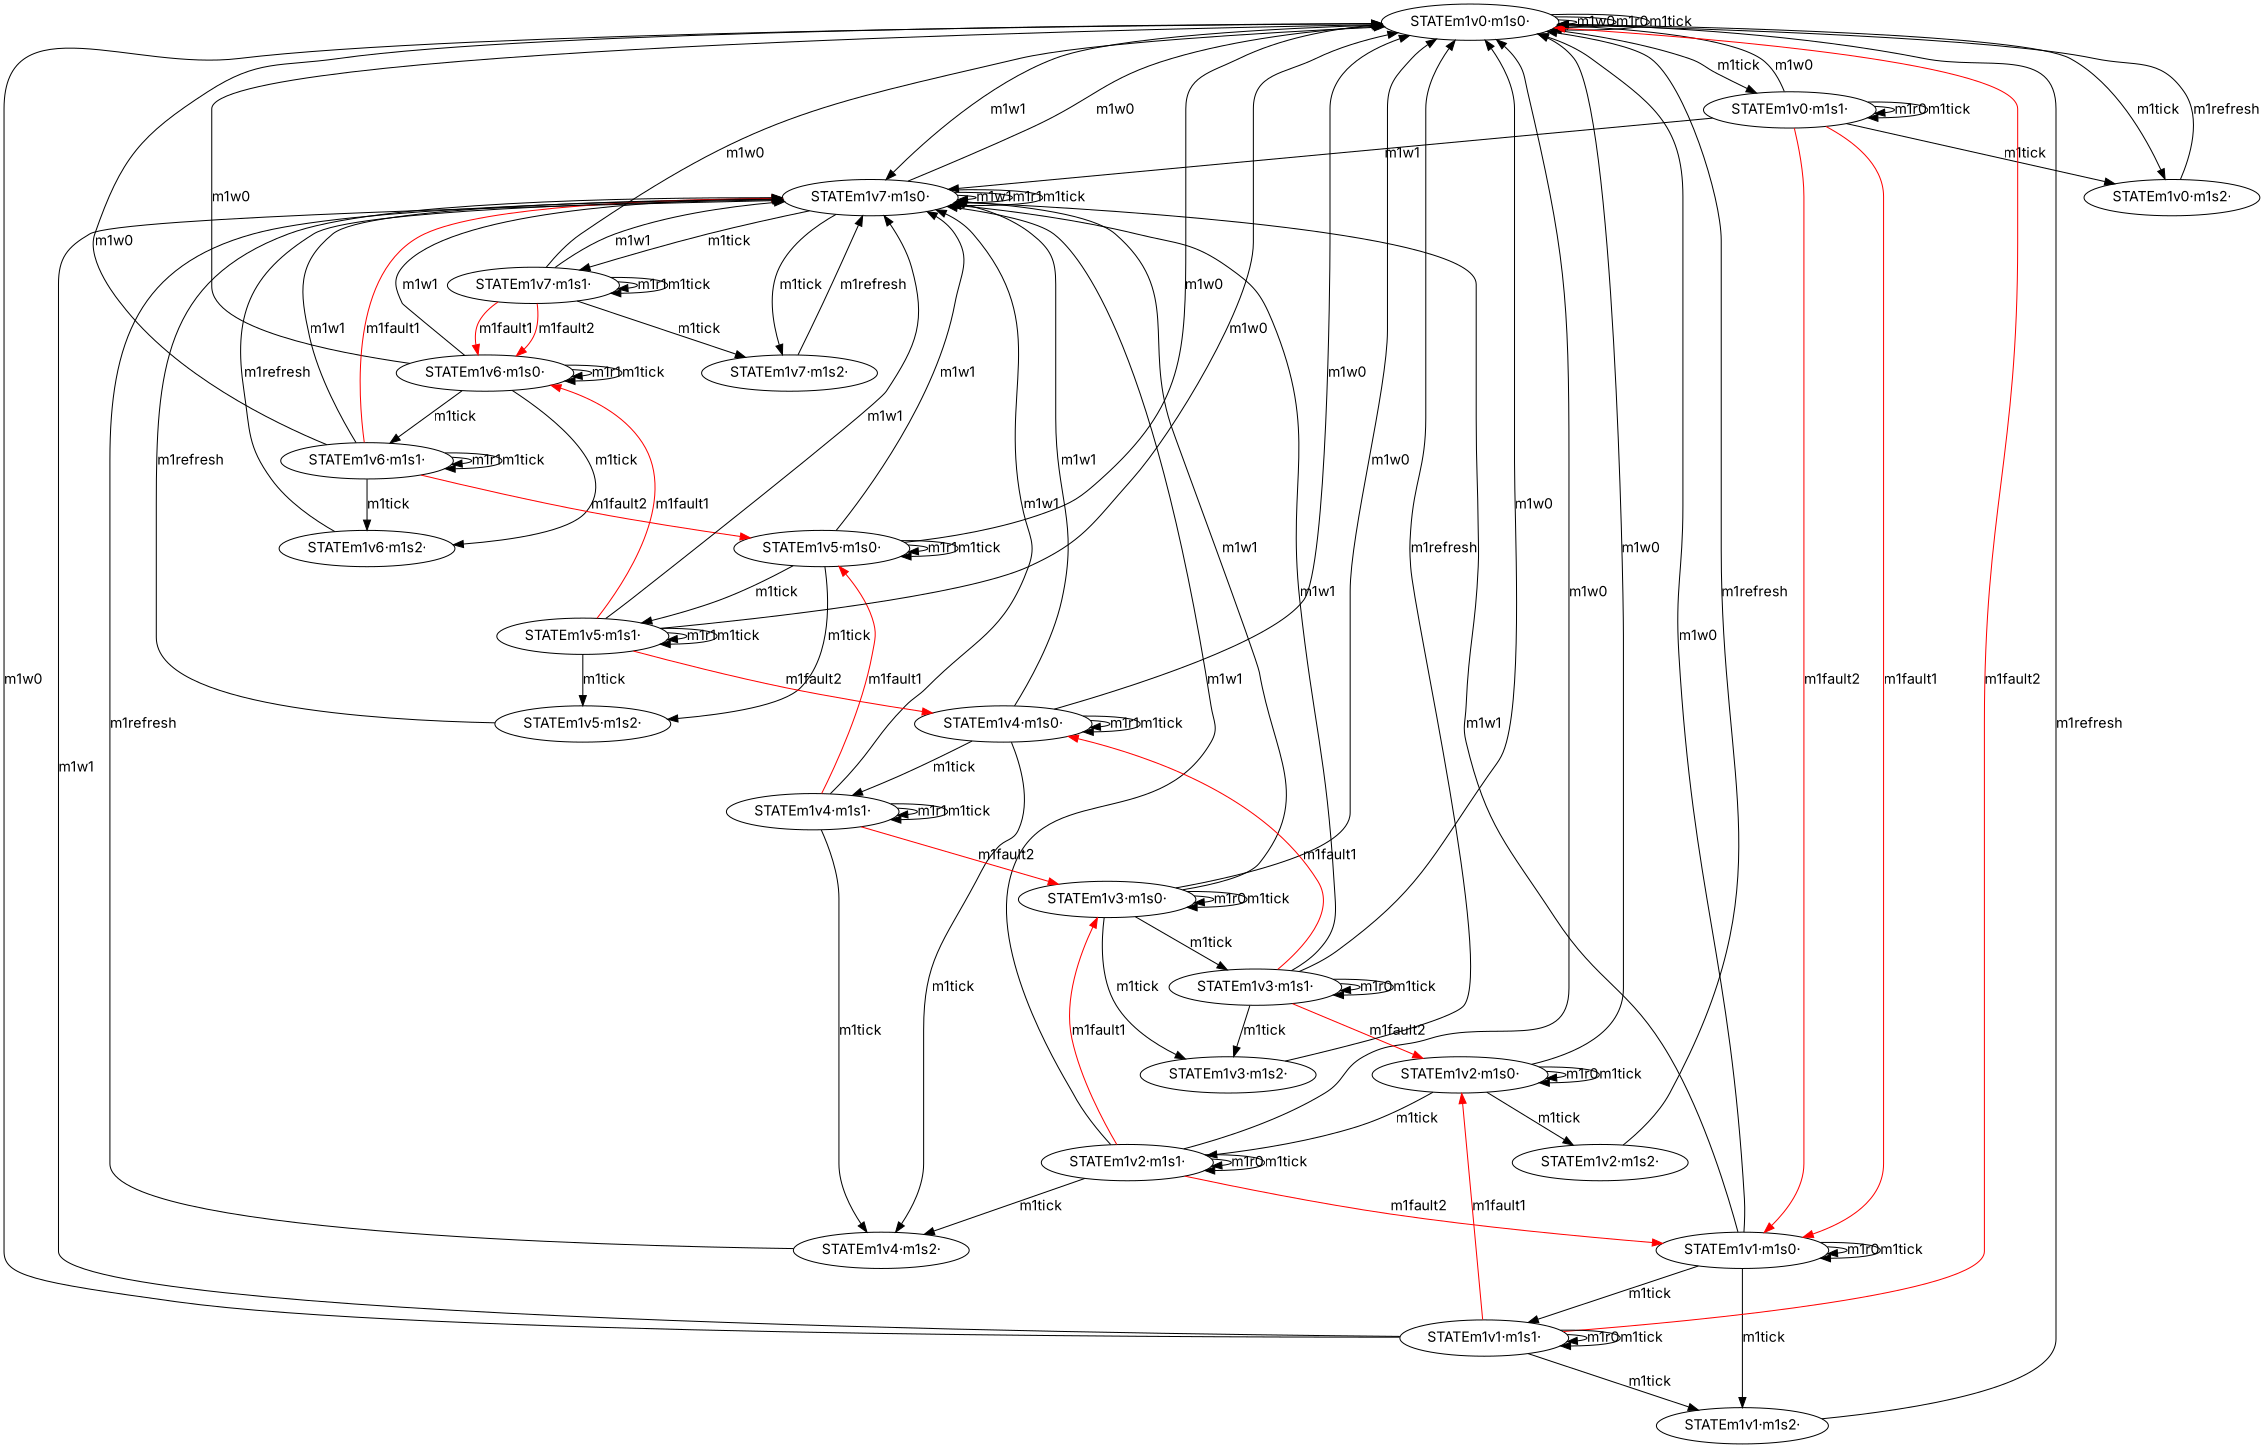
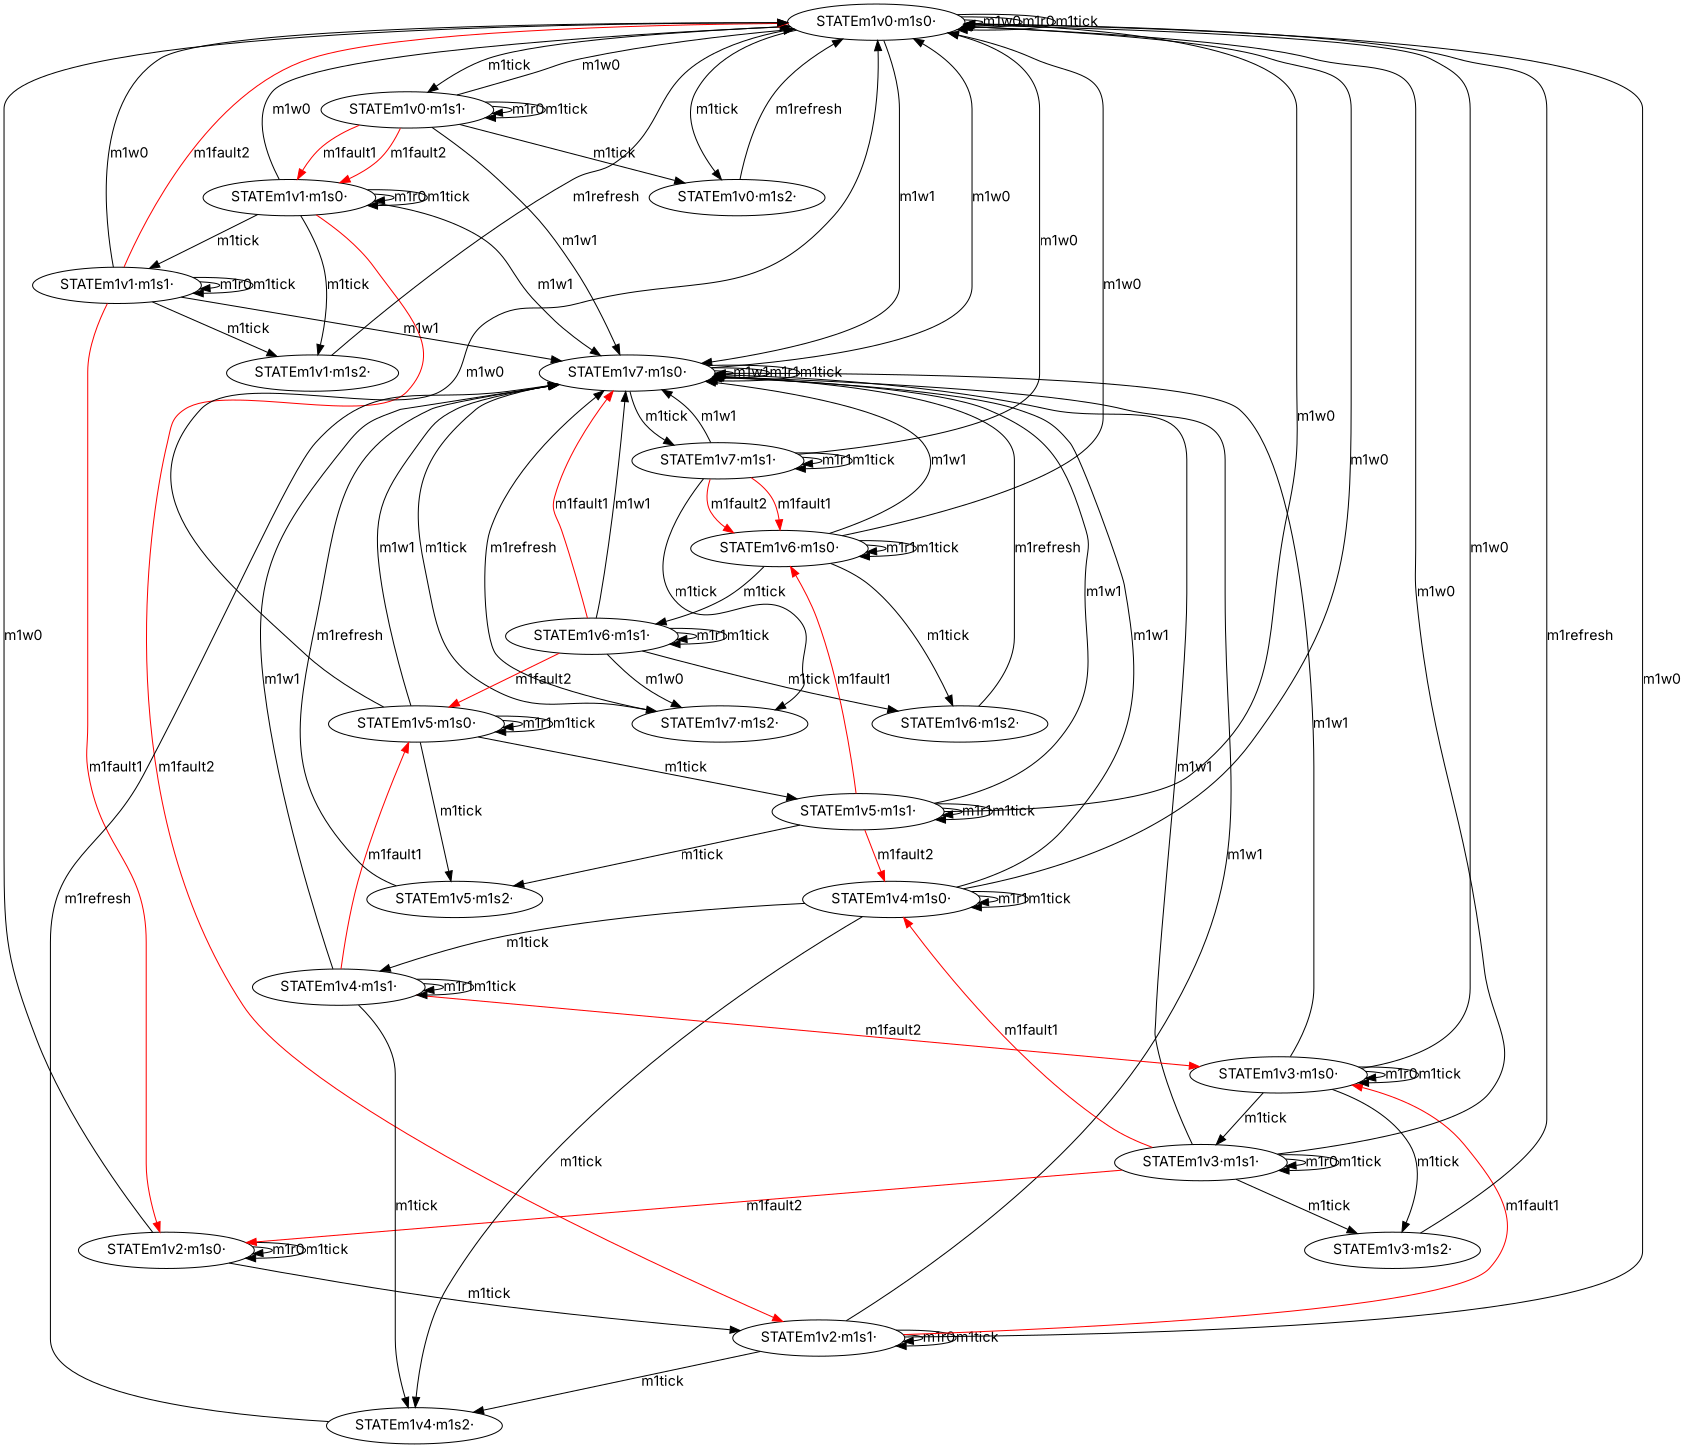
edge "STATEm1v6·m1s1·" -> "STATEm1v0·m1s0·": now "STATEm1v6·m1s1·" -> "STATEm1v7·m1s2·"
node "STATEm1v2·m1s2·": removed
edge "STATEm1v2·m1s1·" -> "STATEm1v1·m1s0·": reversed
